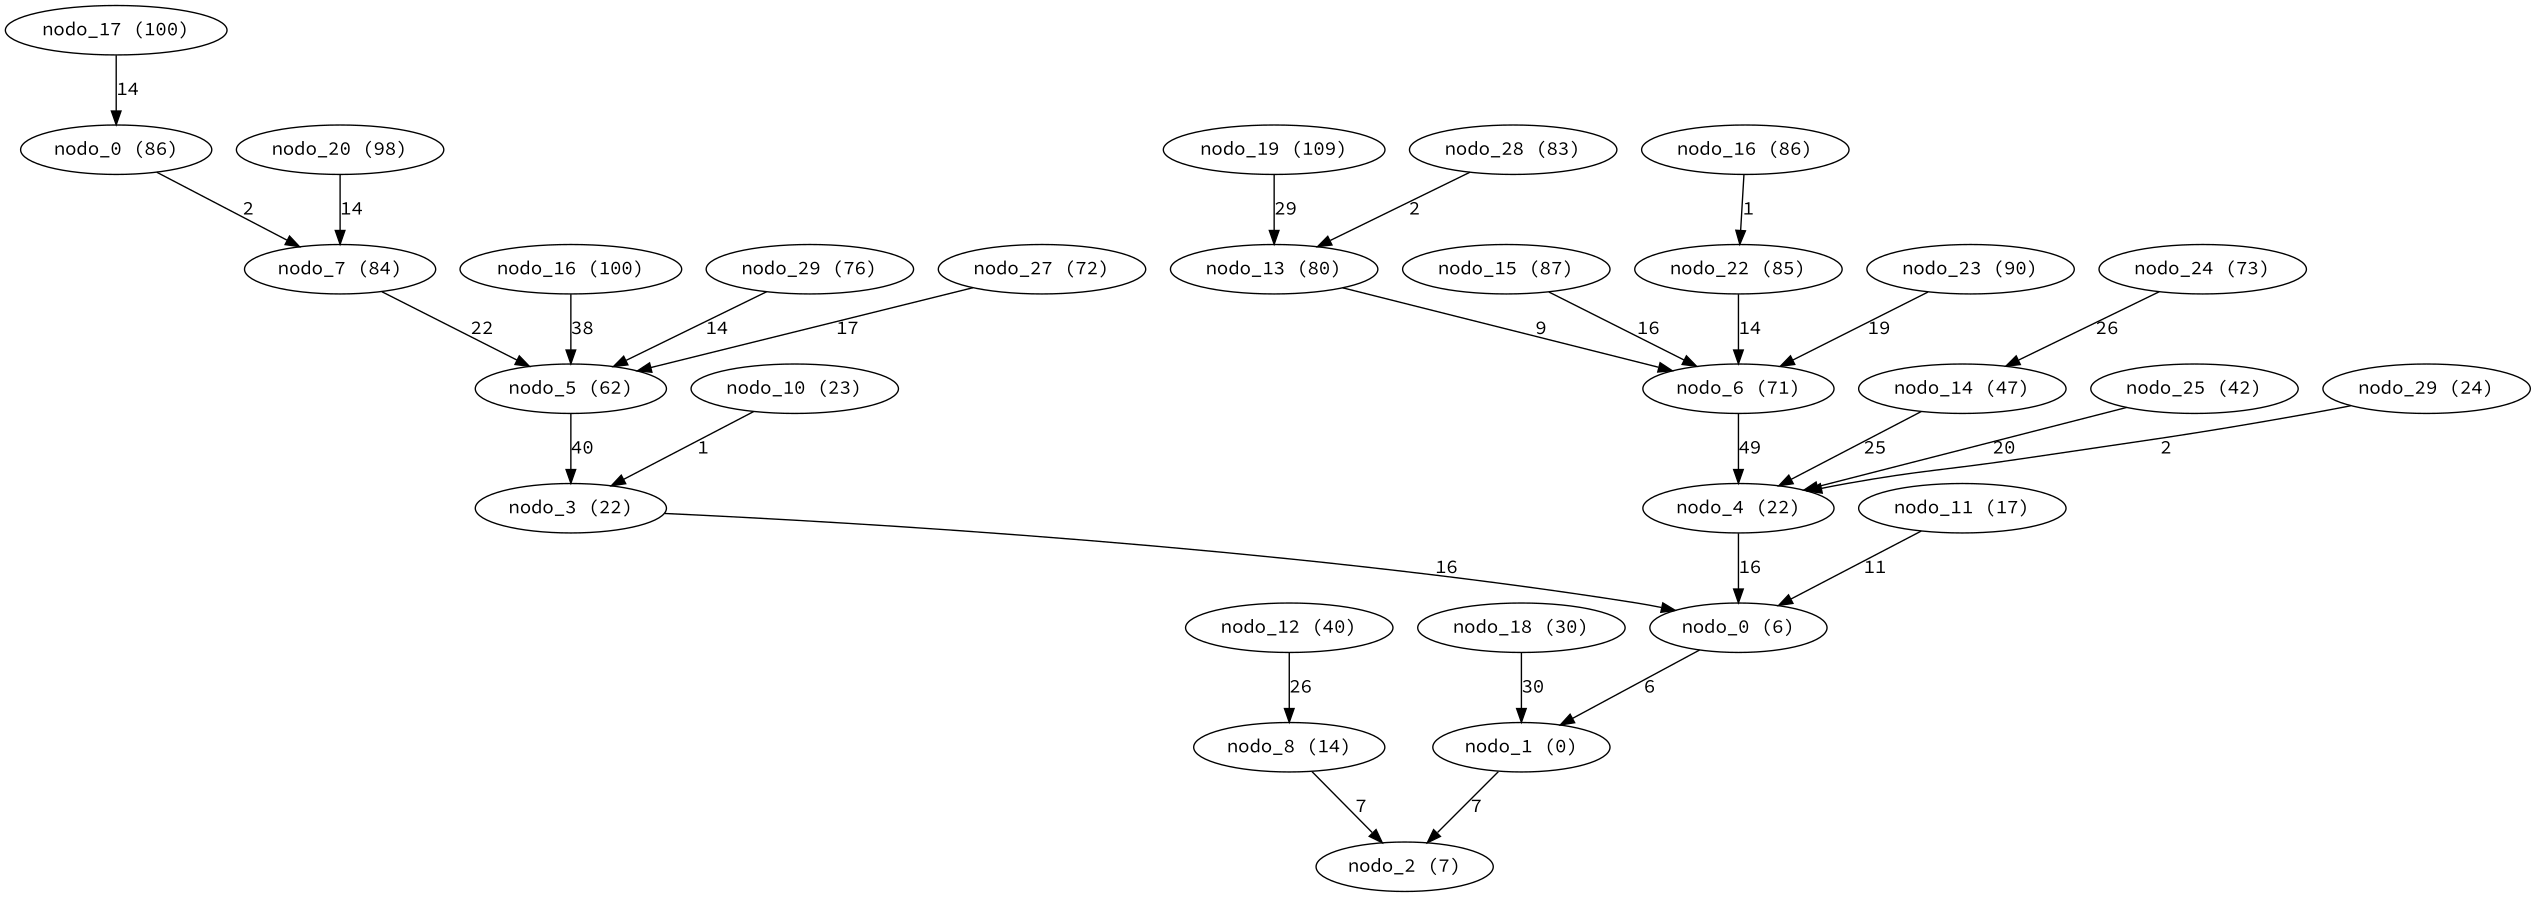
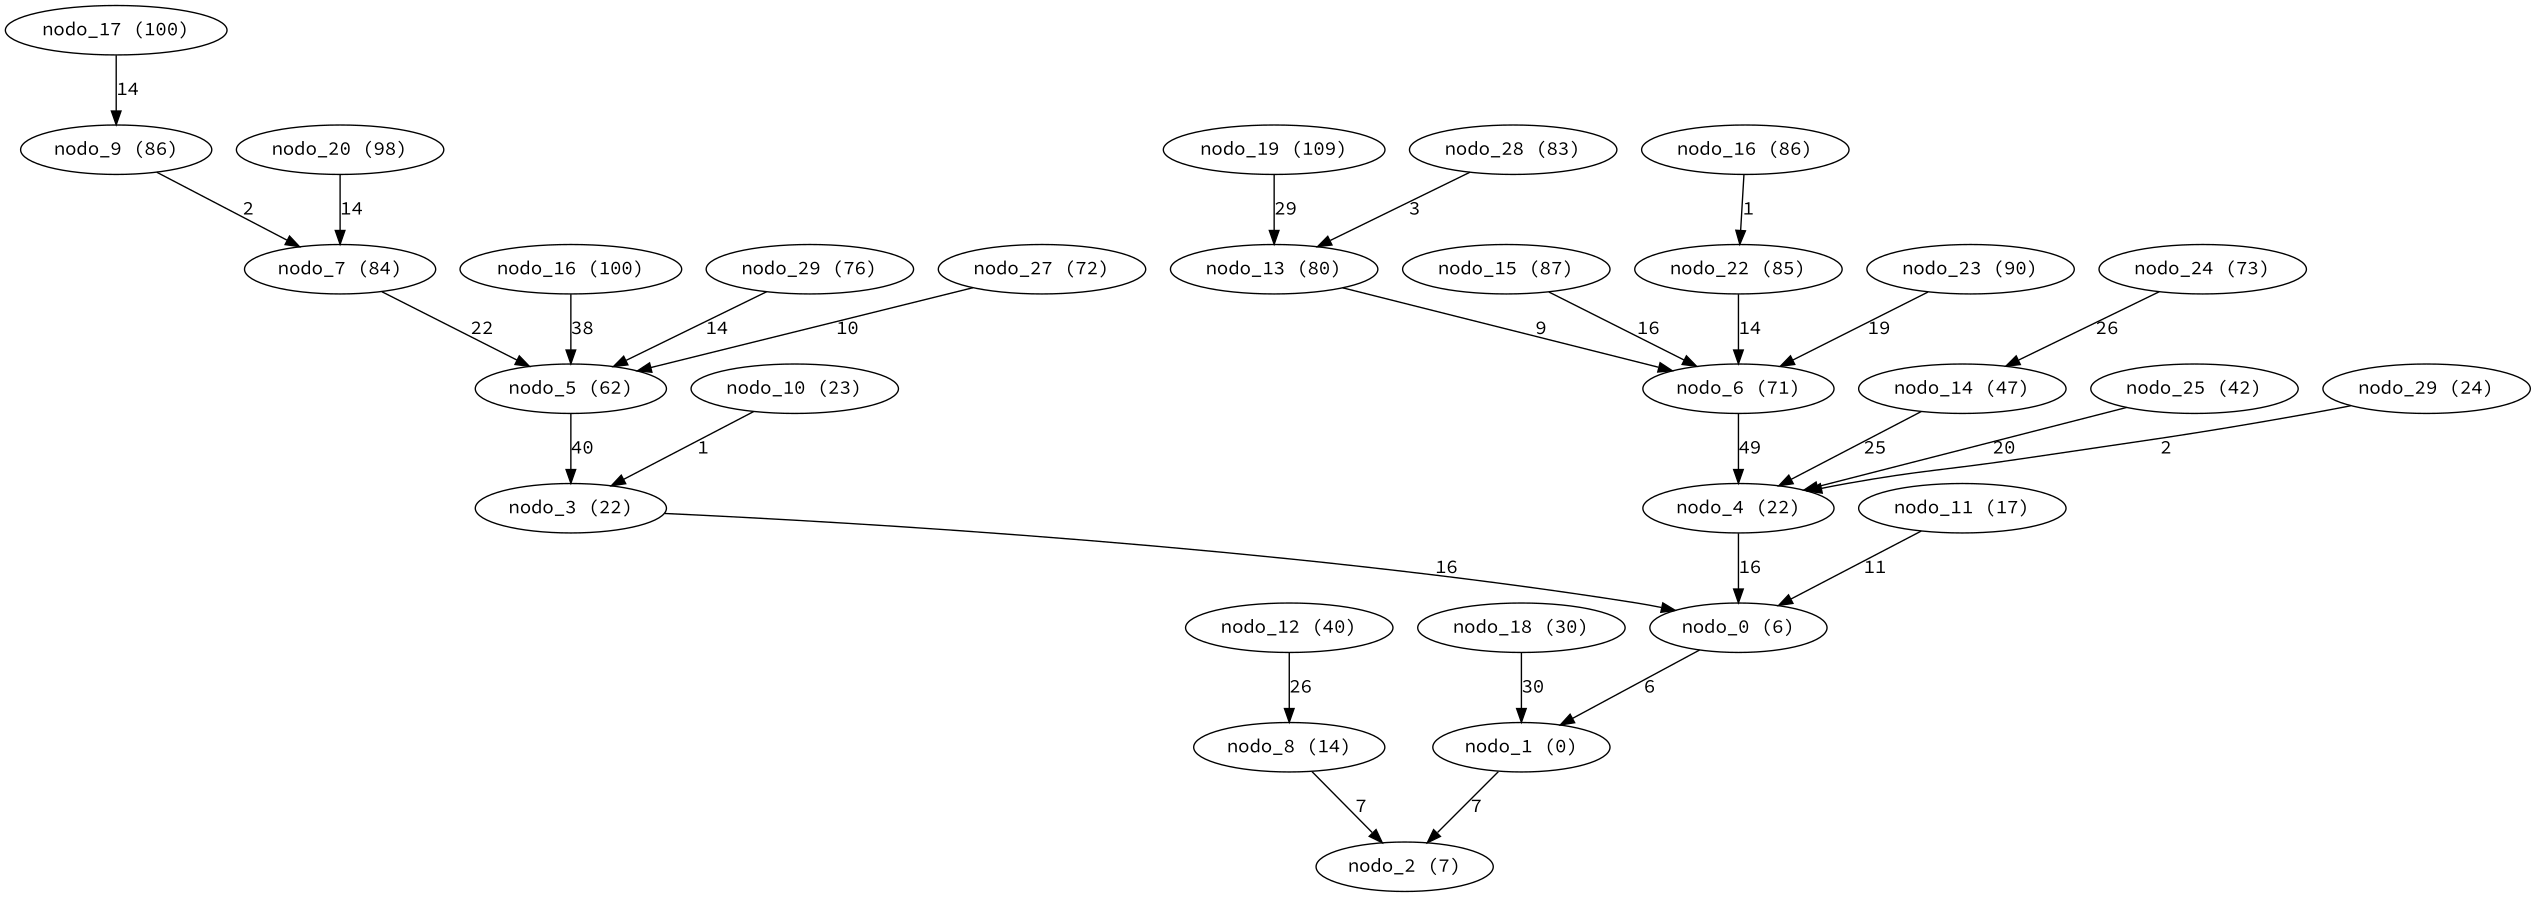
node "nodo_0 (86)": label "nodo_0 (86)" -> "nodo_9 (86)"
edge "nodo_28 (83)" -> "nodo_13 (80)": label "2" -> "3"
edge "nodo_27 (72)" -> "nodo_5 (62)": label "17" -> "10"
